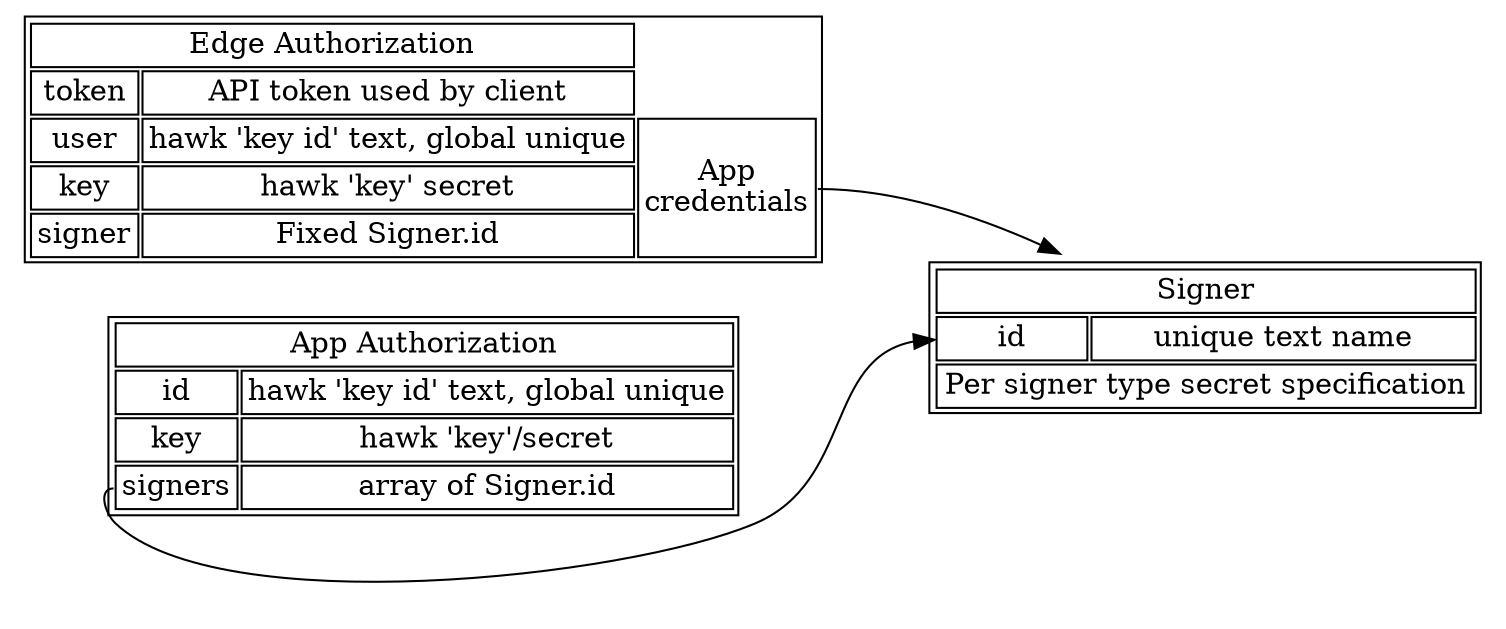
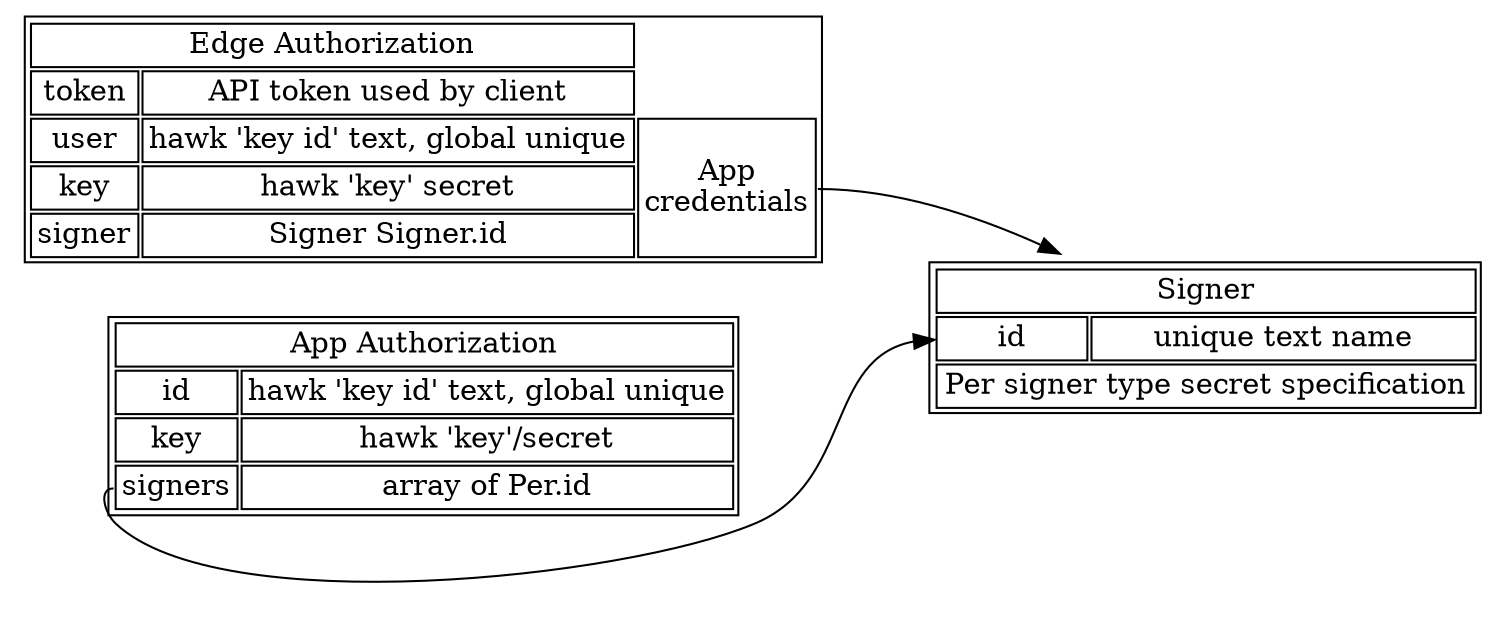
node "Edge Authorization": text "Fixed Signer.id" -> "Signer Signer.id"
node "App Authorization": text "array of Signer.id" -> "array of Per.id"
